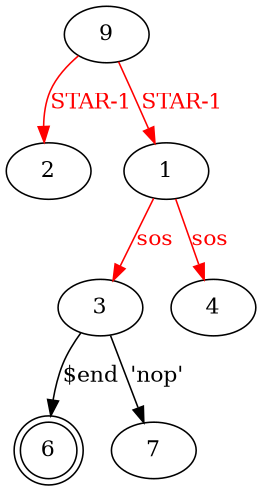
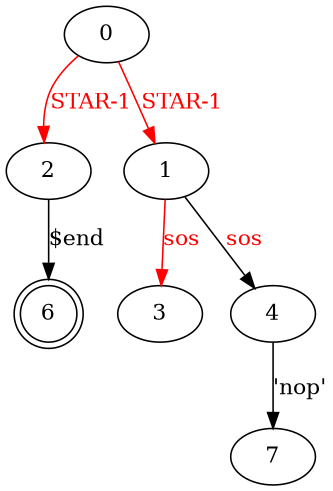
node "9": label "9" -> "0"
edge "1" -> "4": color red -> black
edge "3" -> "6": now "2" -> "6"
edge "3" -> "7": now "4" -> "7"
